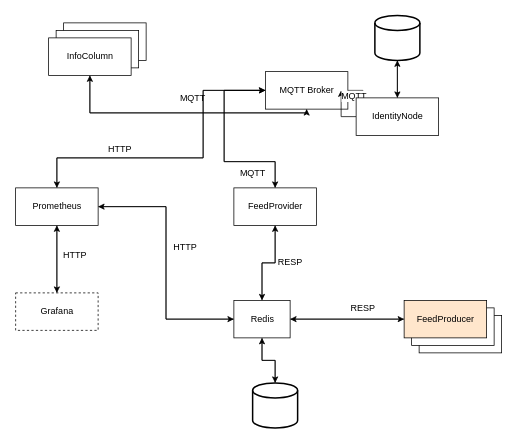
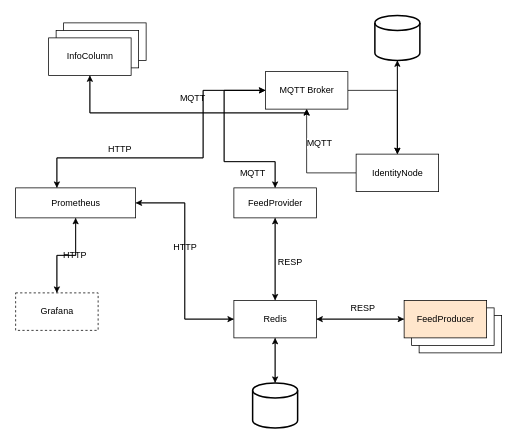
node "IdentityNode": moved (397, 117) -> (397, 173)
node "Prometheus": size 83x38 -> 120x30
node "FeedProvider": size 83x38 -> 83x30
node "Redis": size 56x38 -> 83x38
